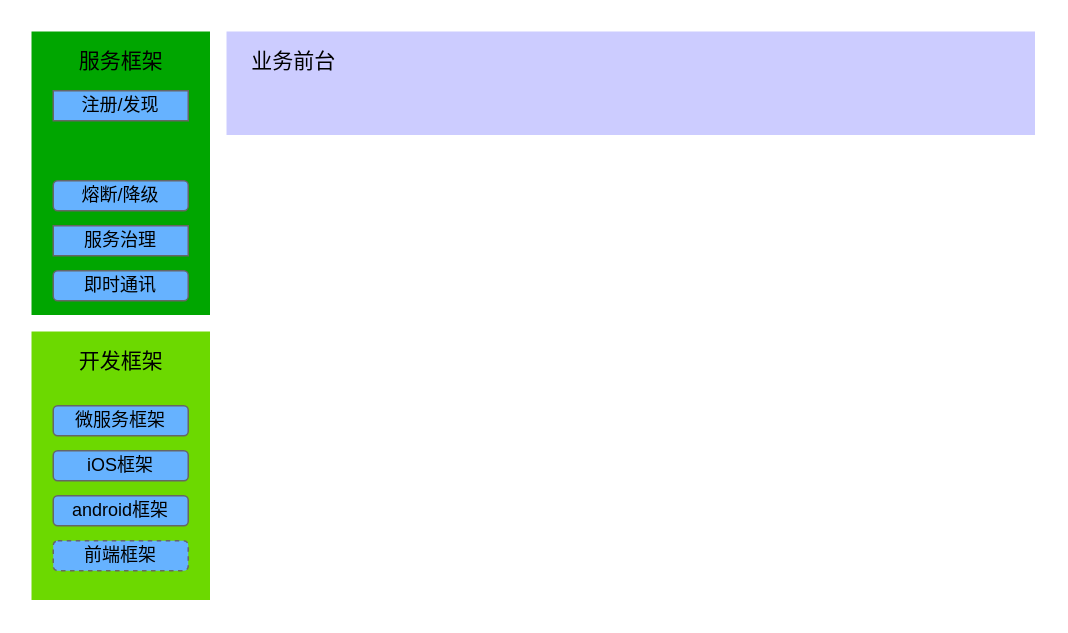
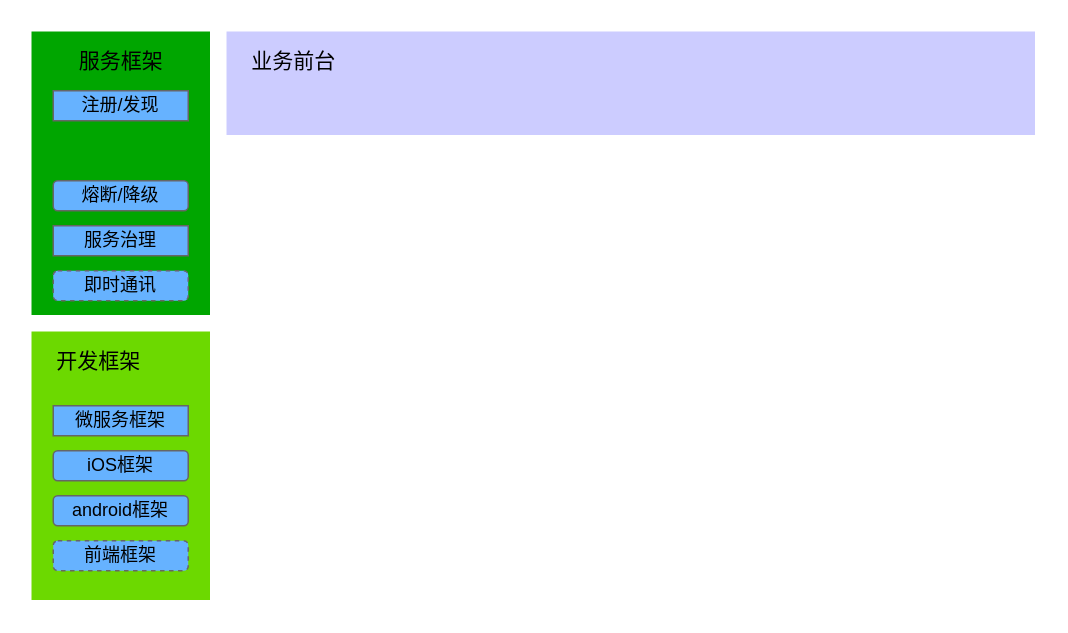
node "即时通讯": style solid -> dashed
node "开发框架": moved (121, 361) -> (98, 361)
node "微服务框架": shape rounded rectangle -> rectangle
